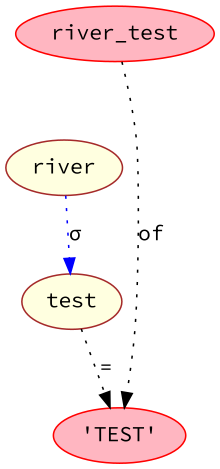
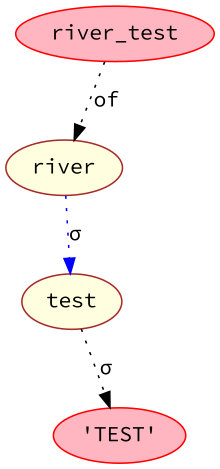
edge "river_test" -> "'TEST'": now "river_test" -> "river"
edge "test" -> "'TEST'": label "=" -> "σ"
